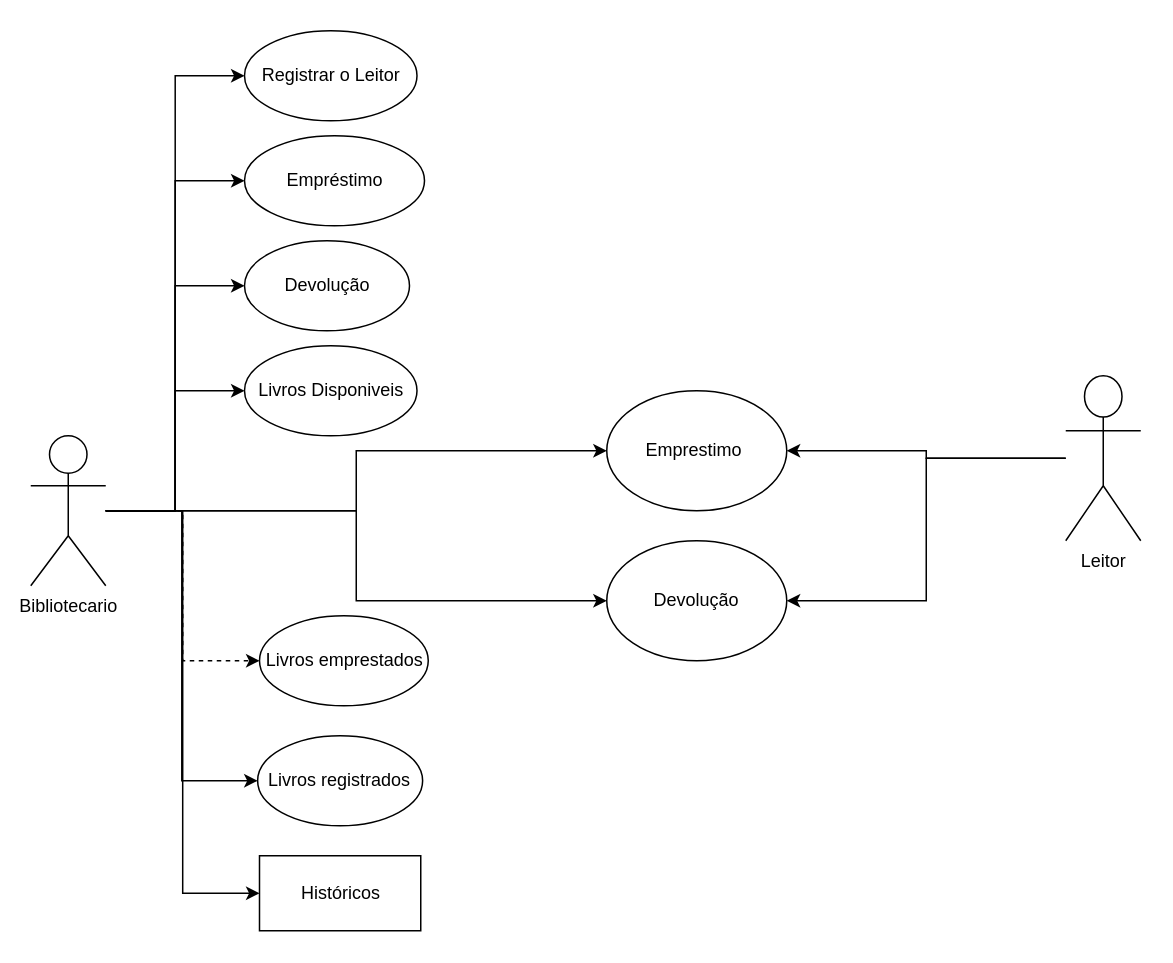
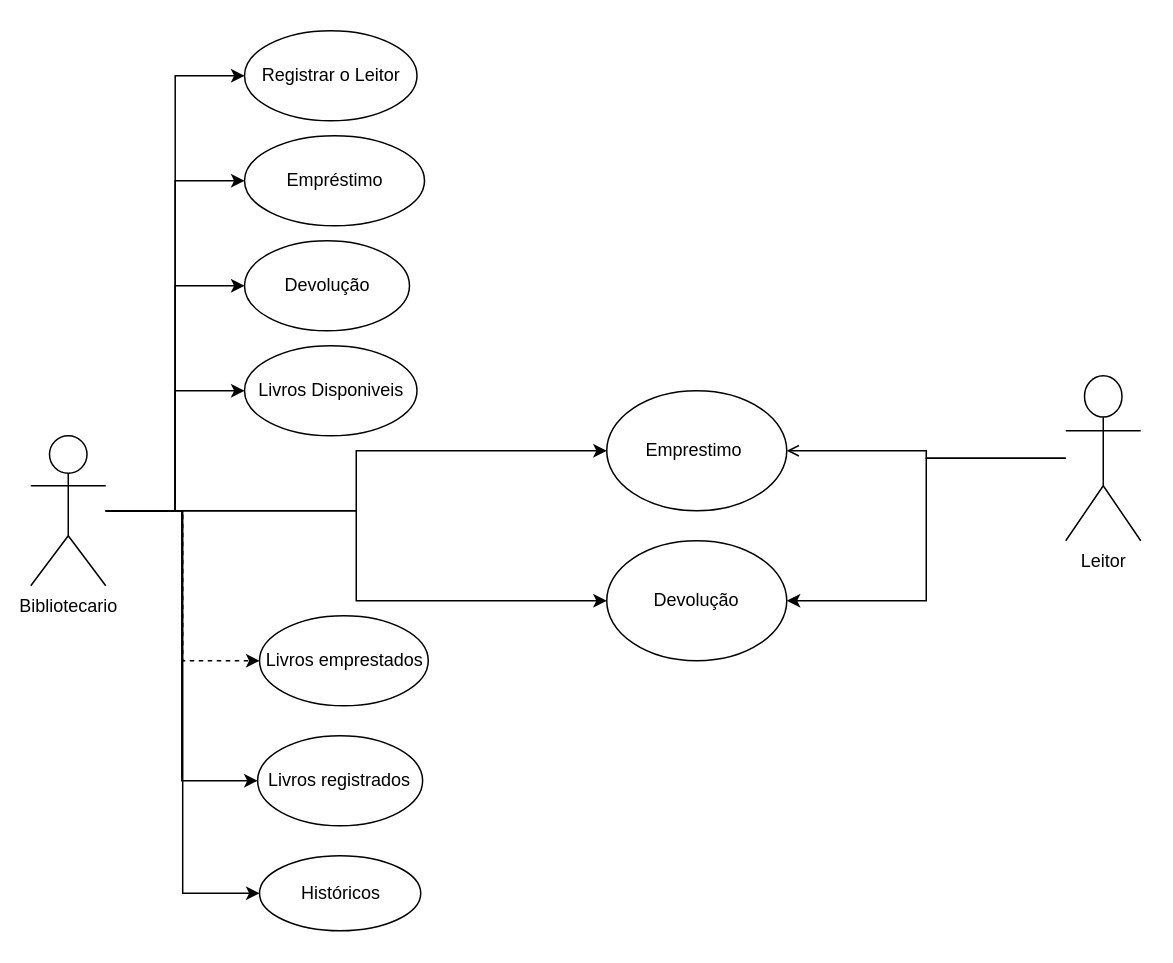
edge "Leitor" -> "Emprestimo": arrowhead classic -> open
node "Históricos": shape rectangle -> ellipse
